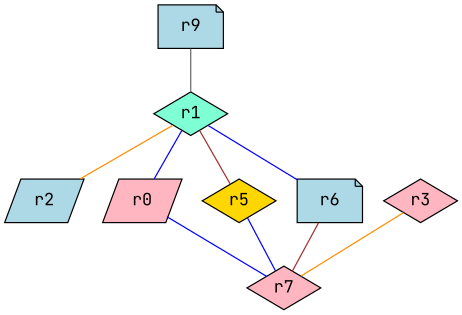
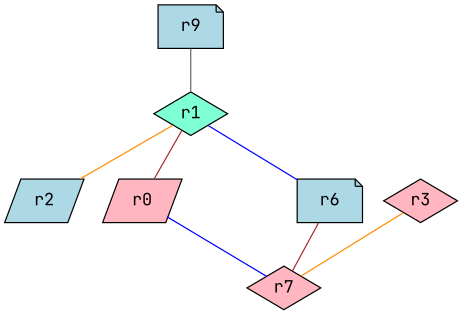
edge "r1" -- "r0": color blue -> brown
node "r5": removed
